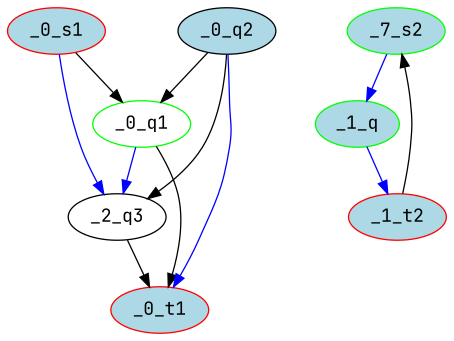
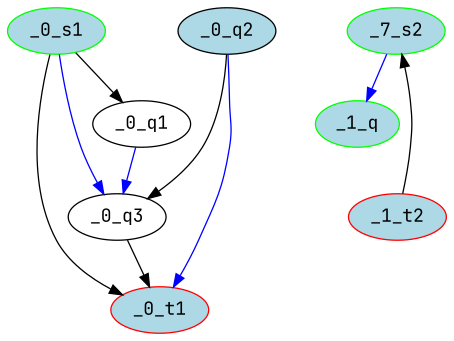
node "_0_s1": color red -> green
edge "_0_q2" -> "_0_q1": removed
node "_0_q1": color green -> black
edge "_1_q" -> "_1_t2": removed
edge "_0_q1" -> "_0_t1": now "_0_s1" -> "_0_t1"
node "_2_q3": label "_2_q3" -> "_0_q3"
